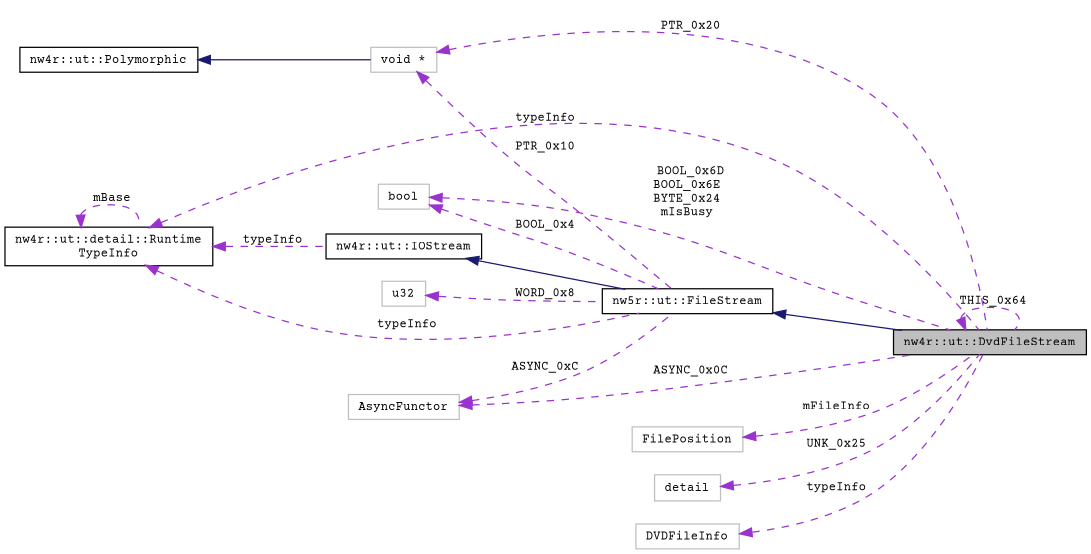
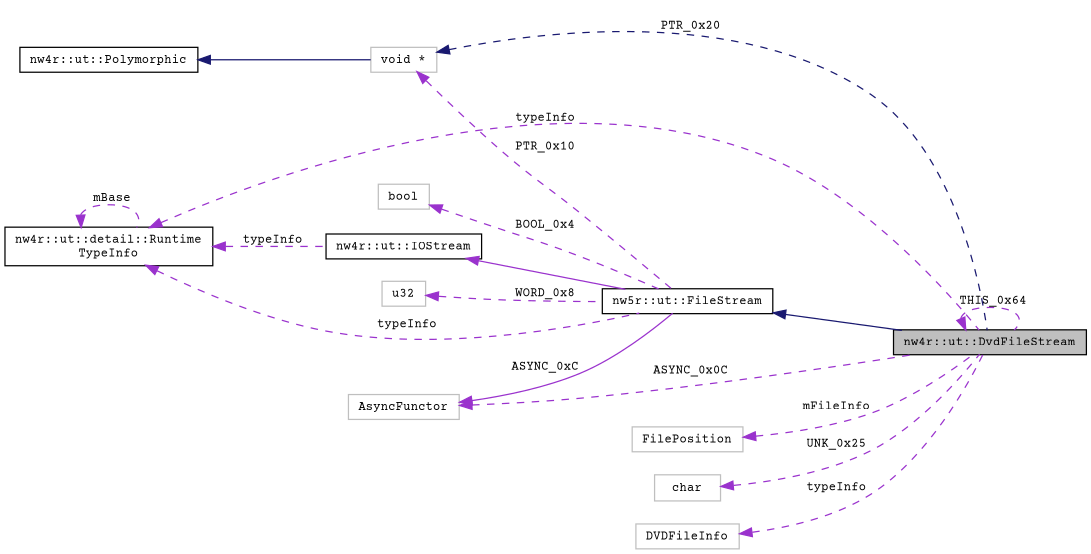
edge "nw4r::ut::DvdFileStream" -> "void *": color darkorchid3 -> midnightblue
edge "nw4r::ut::DvdFileStream" -> "bool": removed, label "BOOL_0x6D BOOL_0x6E BYTE_0x24 mIsBusy"
edge "nw5r::ut::FileStream" -> "nw4r::ut::IOStream": color midnightblue -> darkorchid3
edge "nw5r::ut::FileStream" -> "AsyncFunctor": style dashed -> solid
node "detail": label "detail" -> "char"
